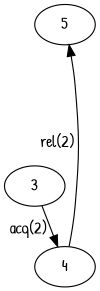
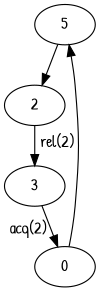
node "2": added
node "4": label "4" -> "0"
